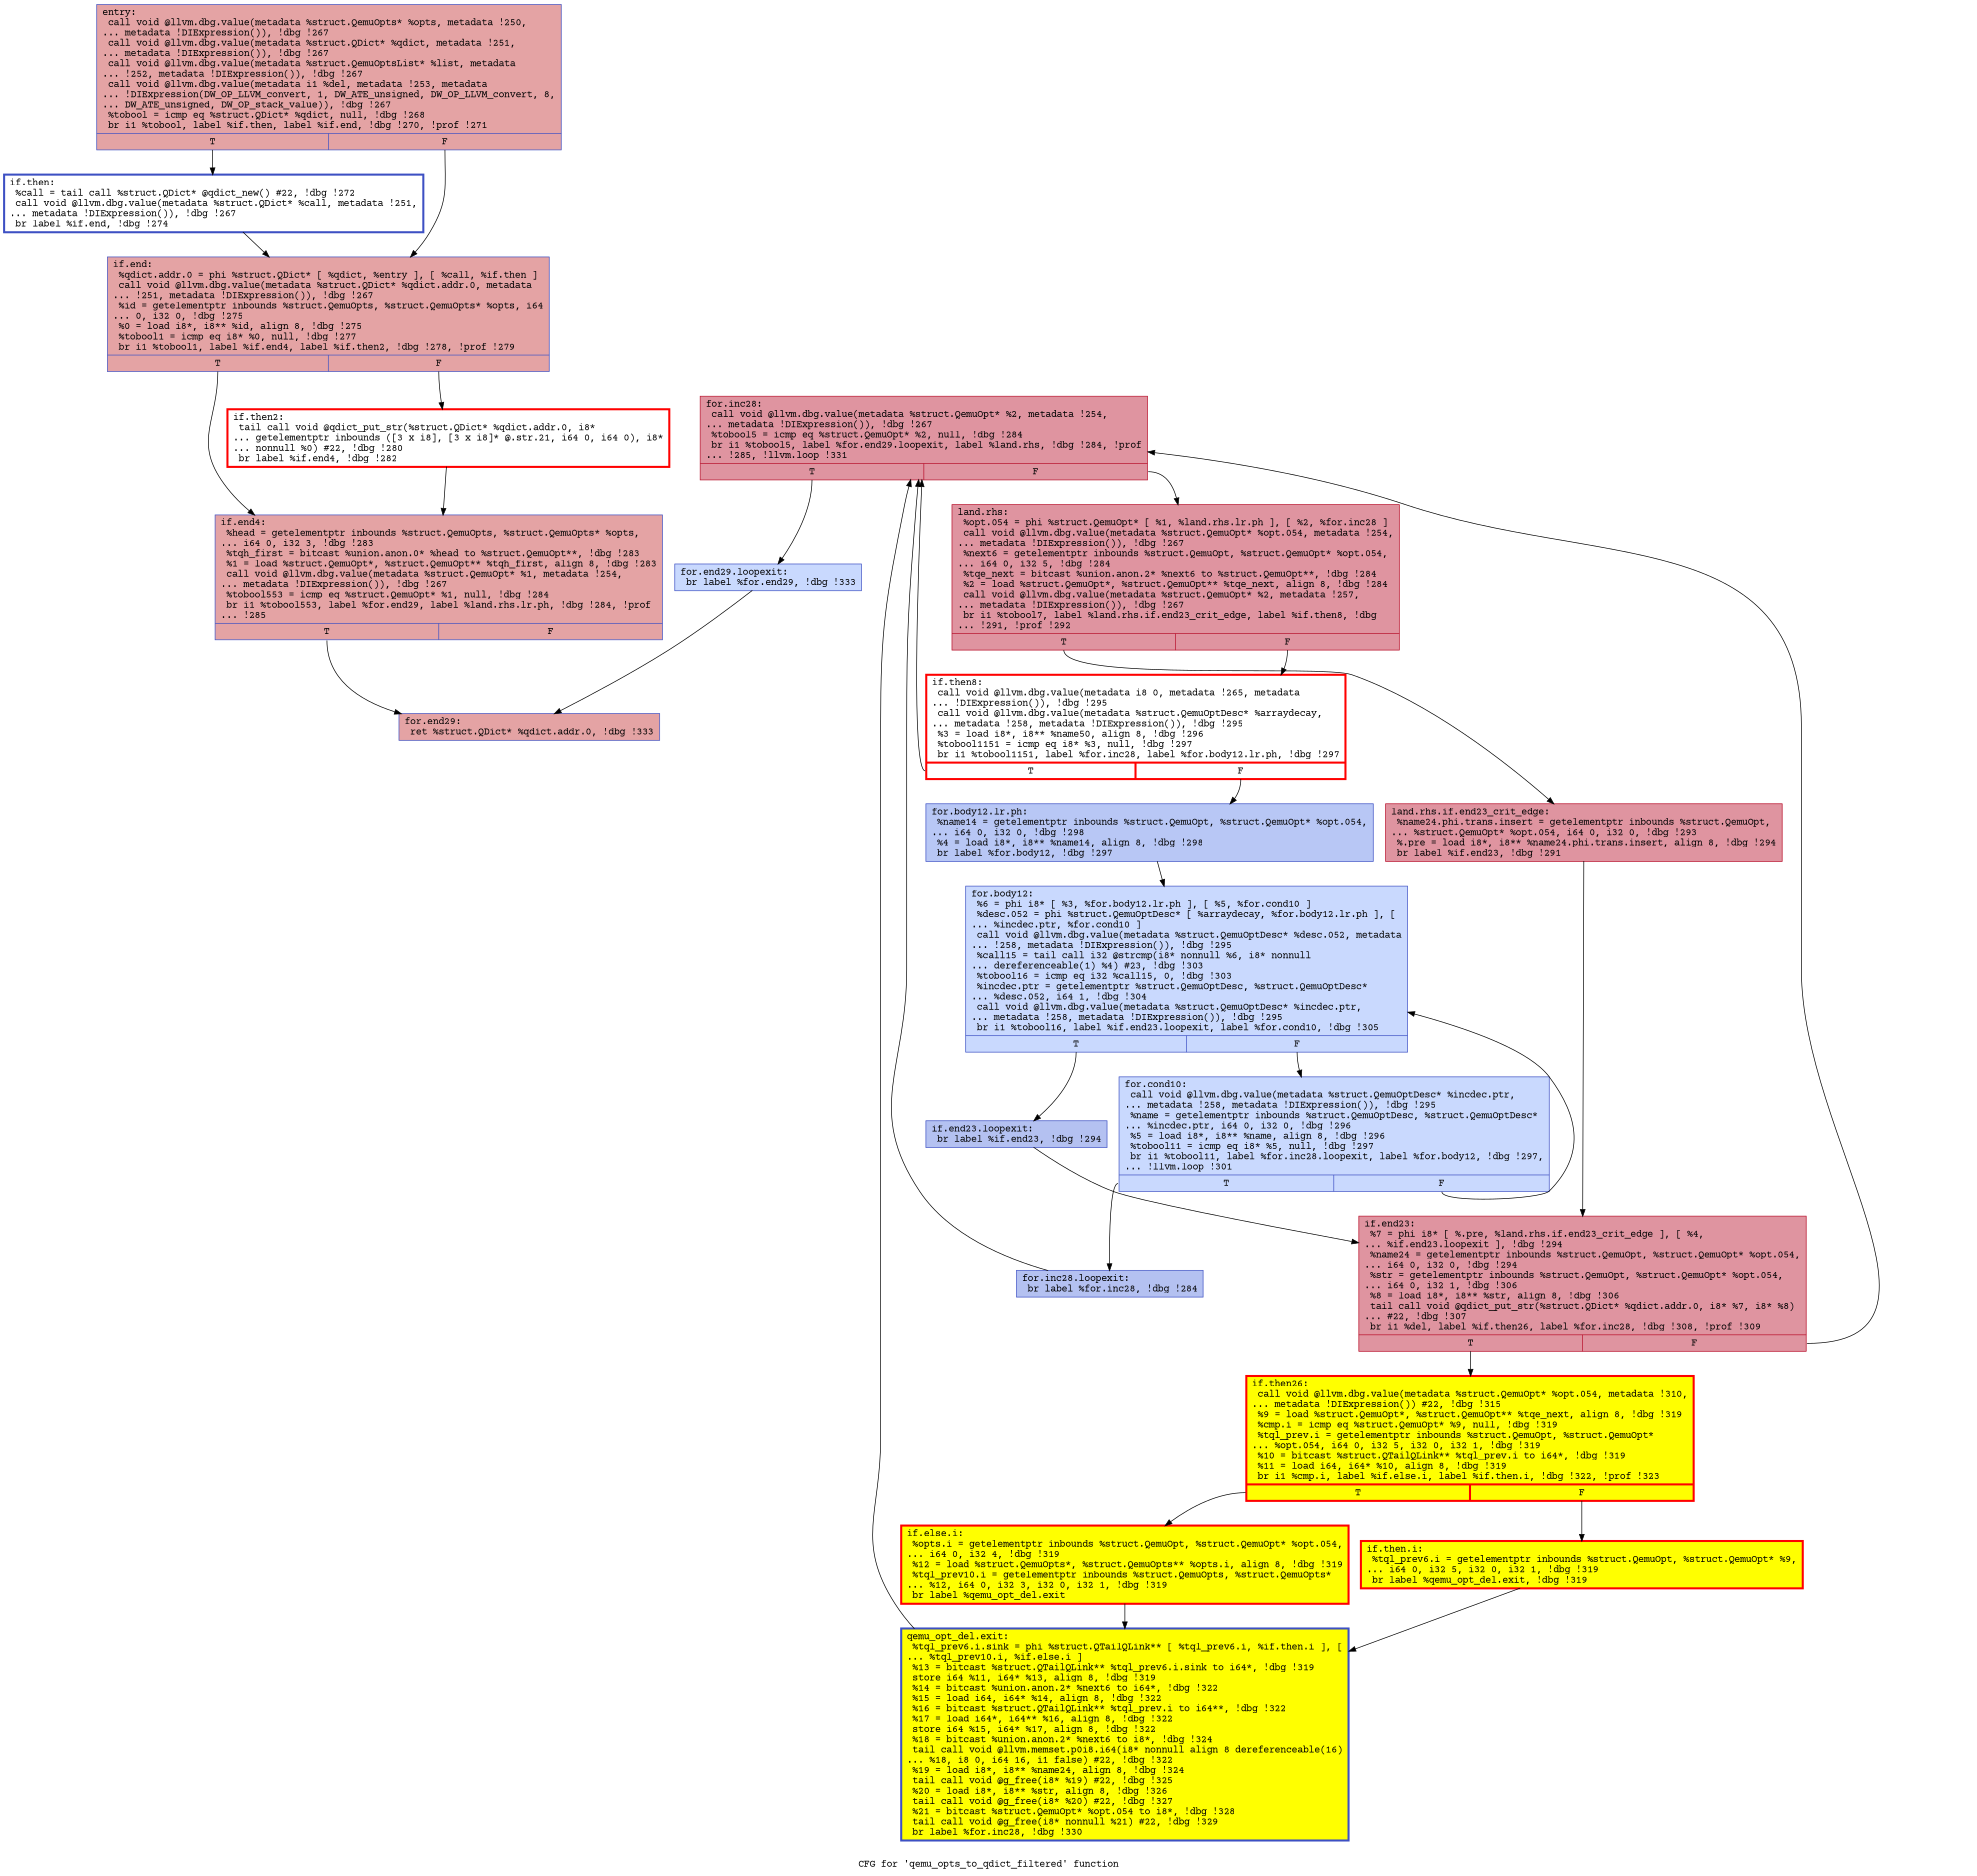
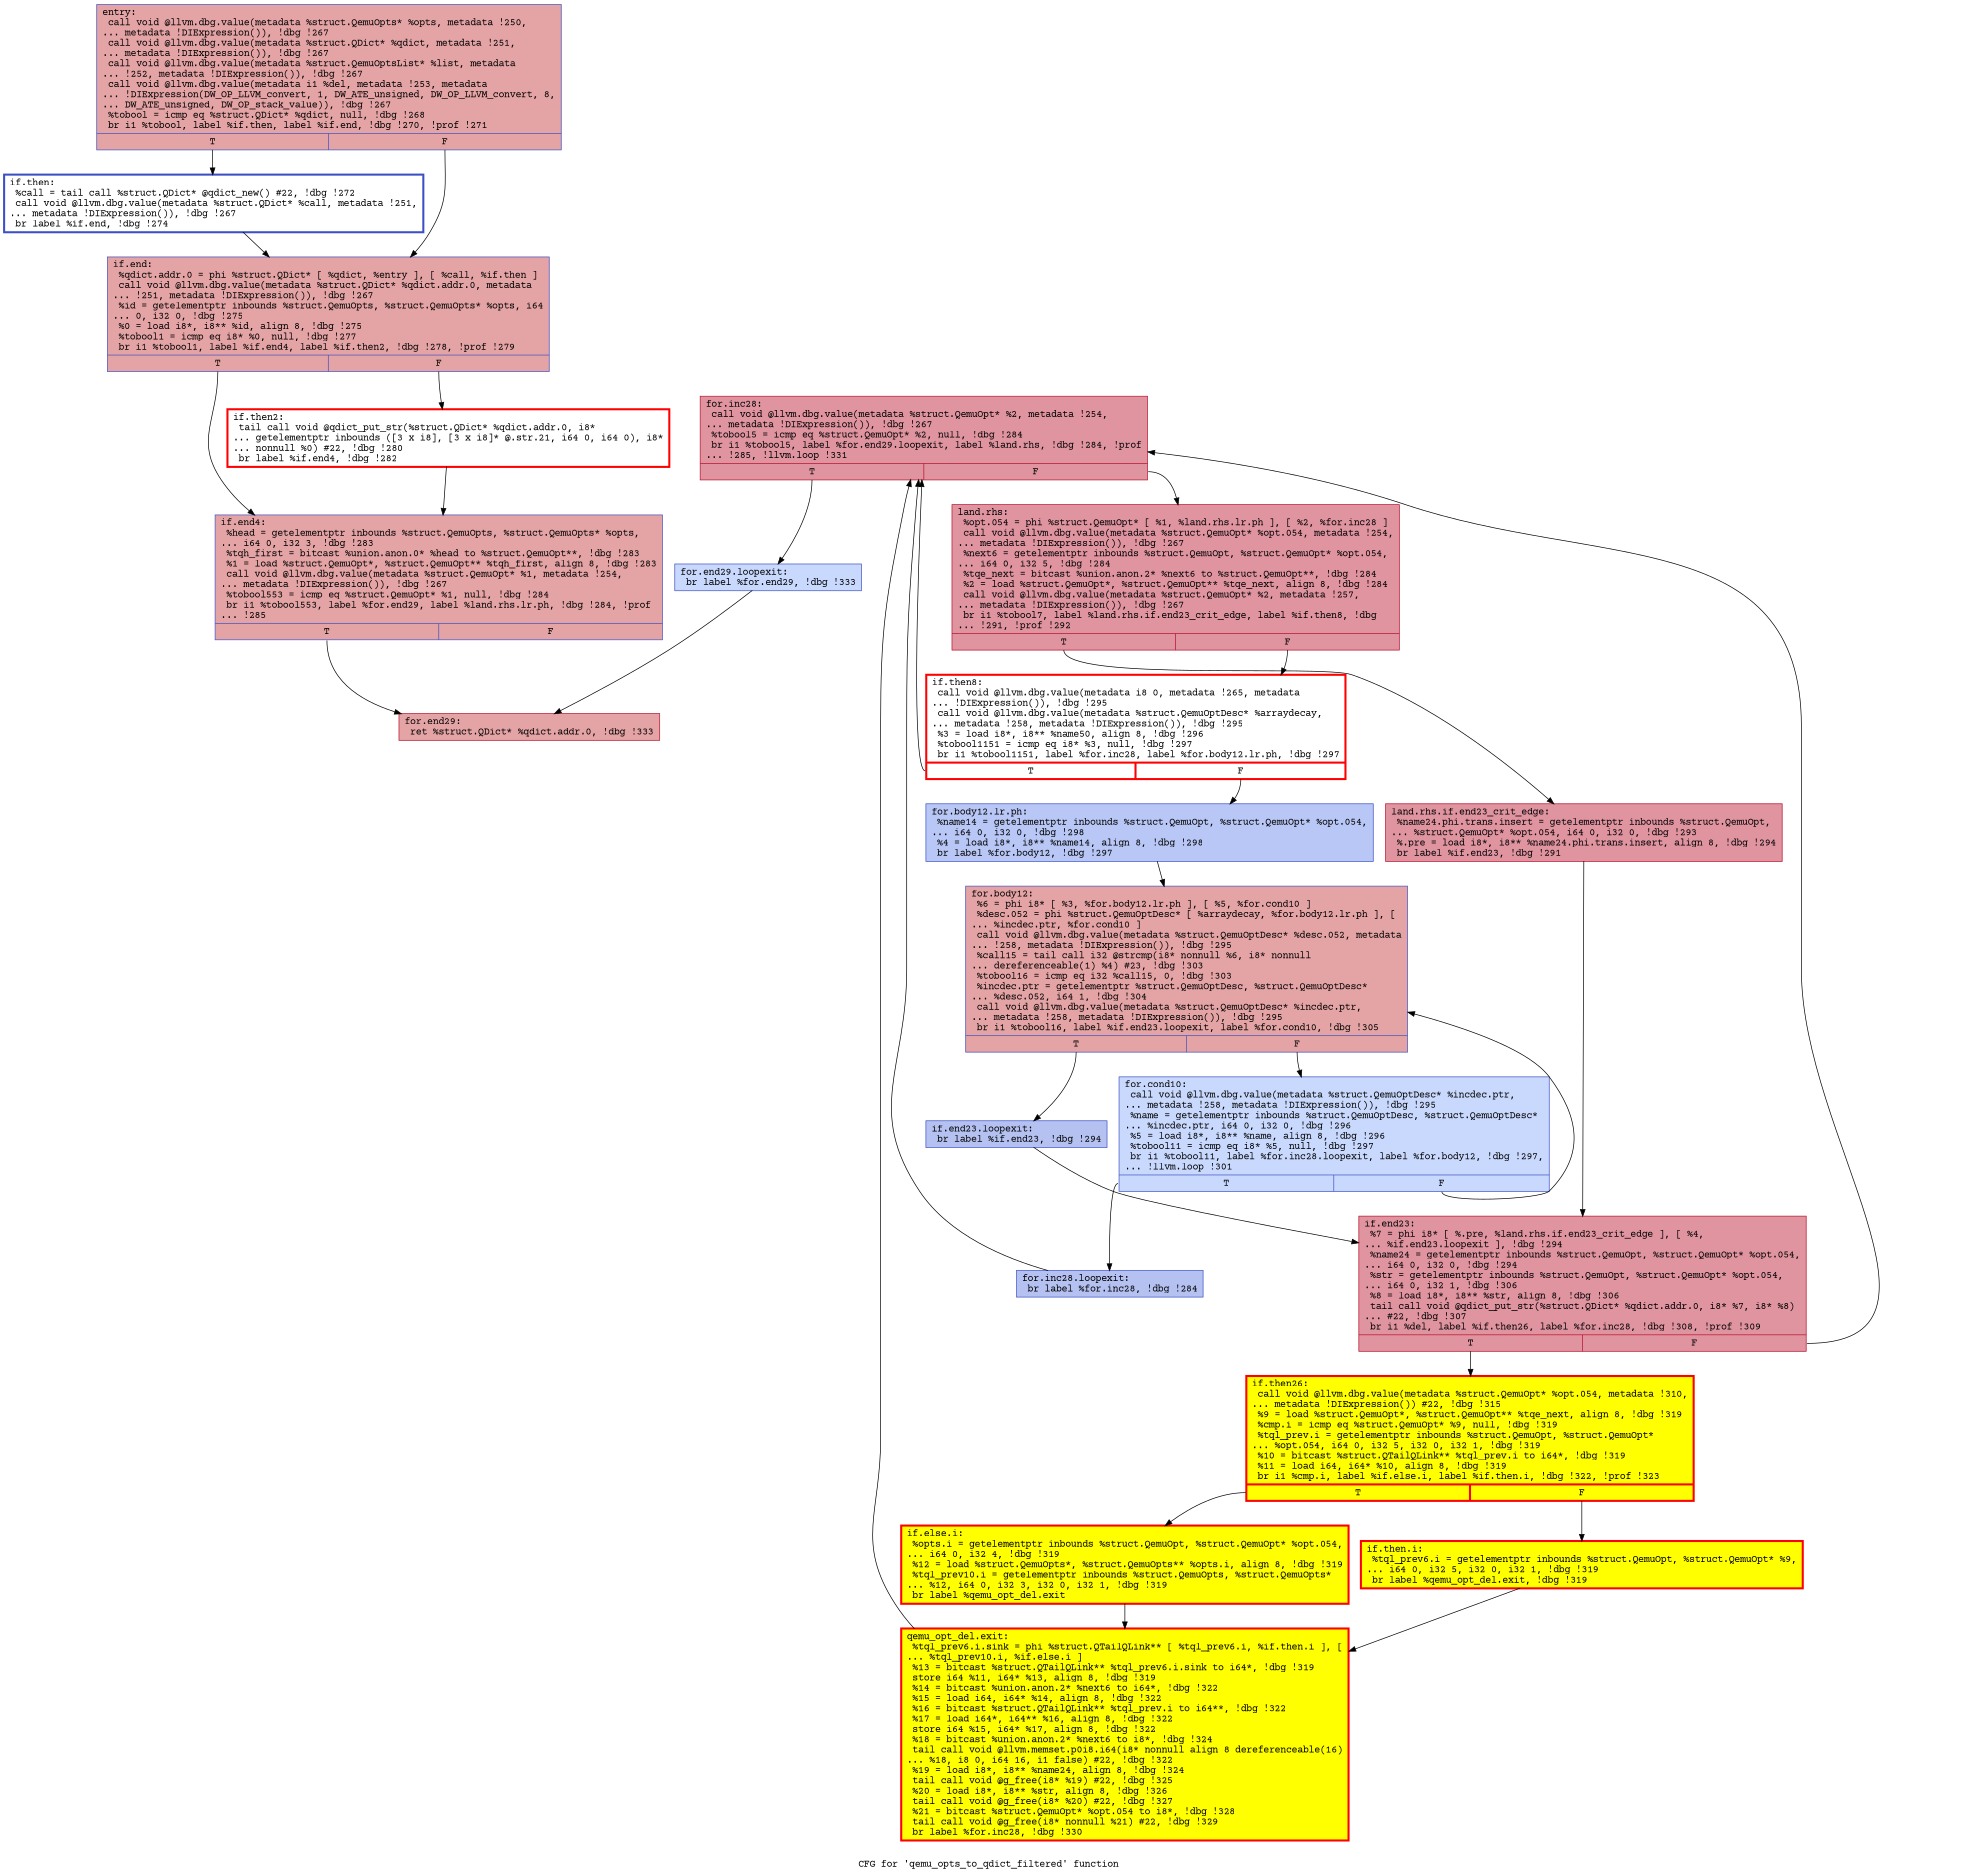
node "for.end29:": color #3d50c3ff -> #b70d28ff
node "for.body12:": fillcolor #85a8fc70 -> #c32e3170
node "qemu_opt_del.exit:": color #3d50c3ff -> red
